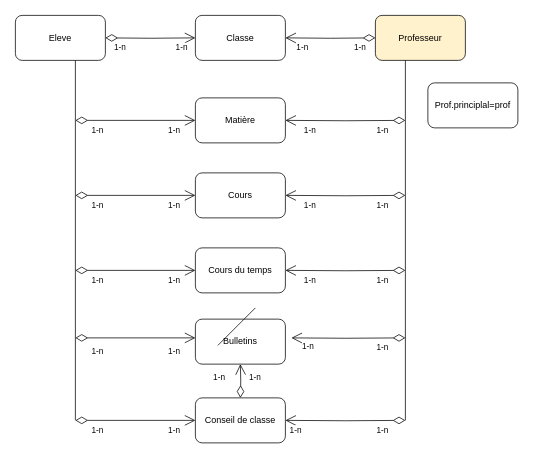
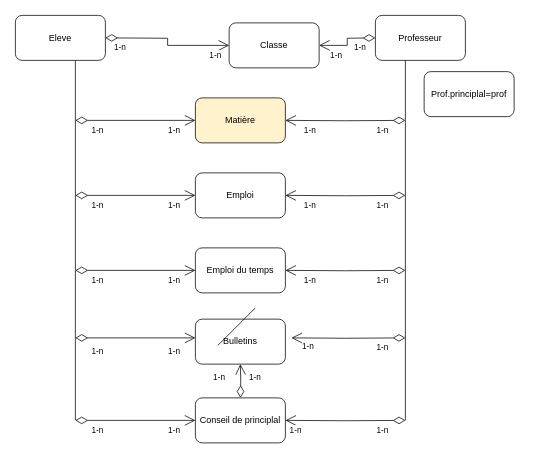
node "Classe": moved (240, 38) -> (274, 45)
node "Professeur": fillcolor #fff2cc -> #ffffff
node "Prof.principlal=prof": moved (473, 105) -> (469, 94)
node "Matière": fillcolor #ffffff -> #fff2cc
node "Cours": label "Cours" -> "Emploi"
node "Cours du temps": label "Cours du temps" -> "Emploi du temps"
node "Conseil de classe": label "Conseil de classe" -> "Conseil de principlal"
